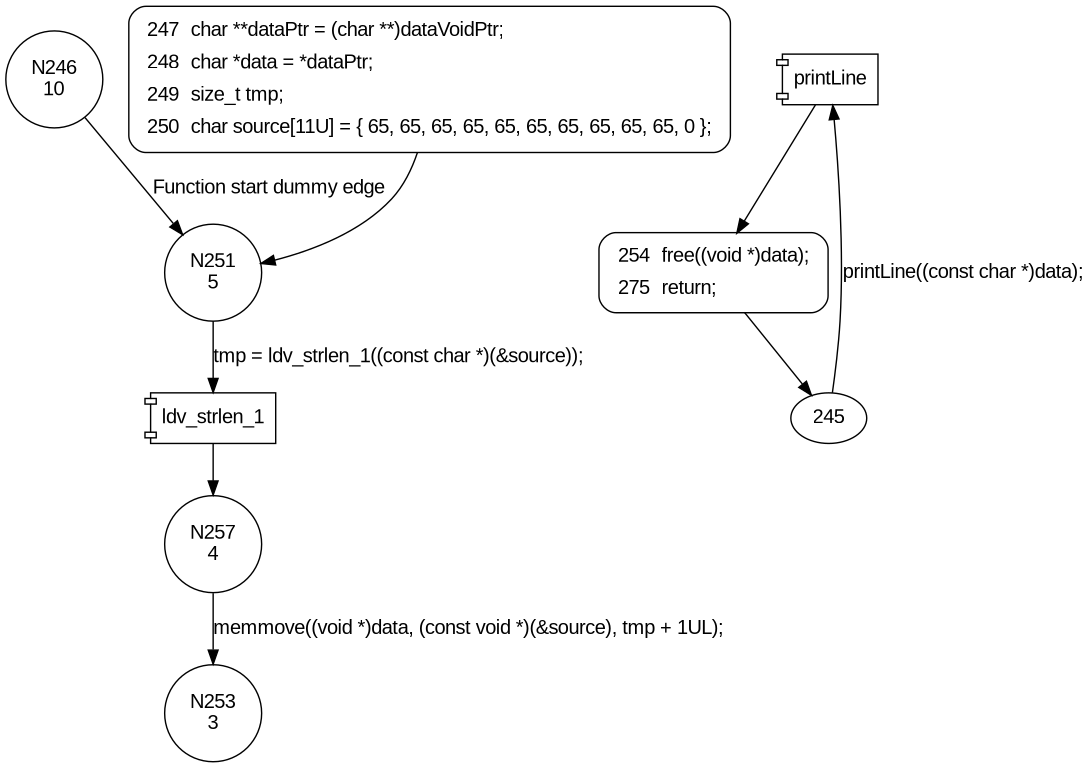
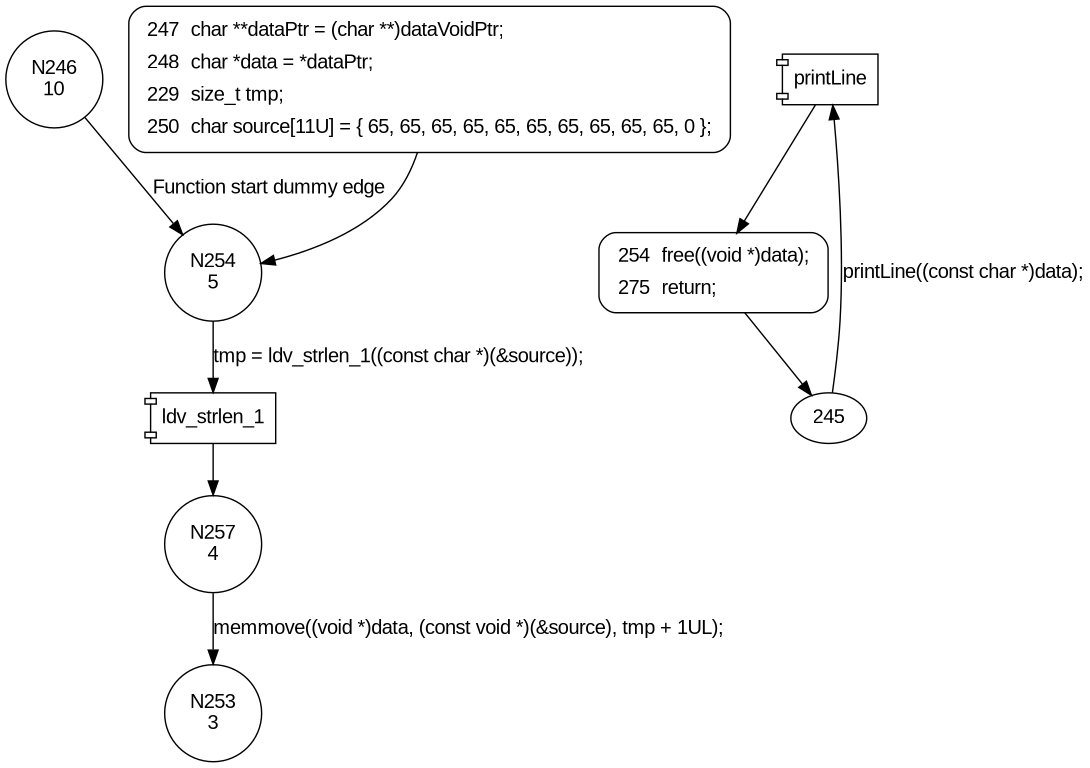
node "247": text "249" -> "229"
node "N251 5": label "N251 5" -> "N254 5"
